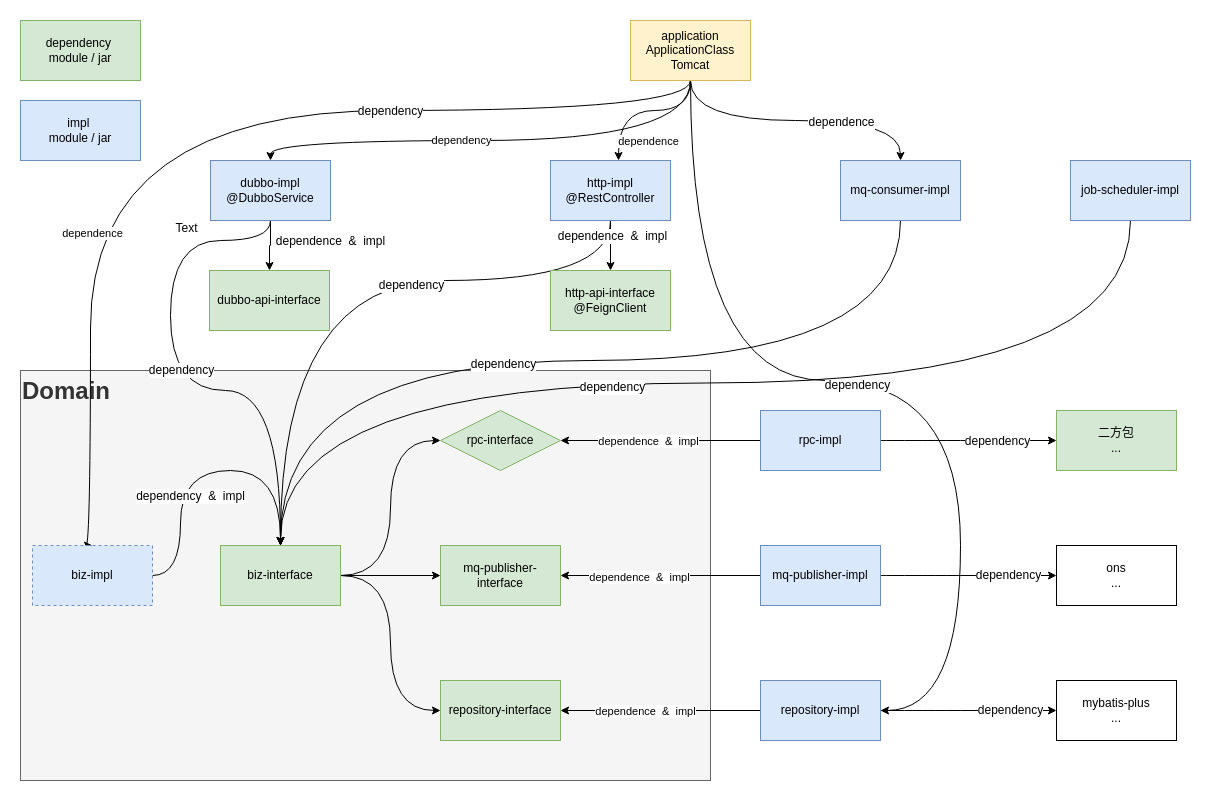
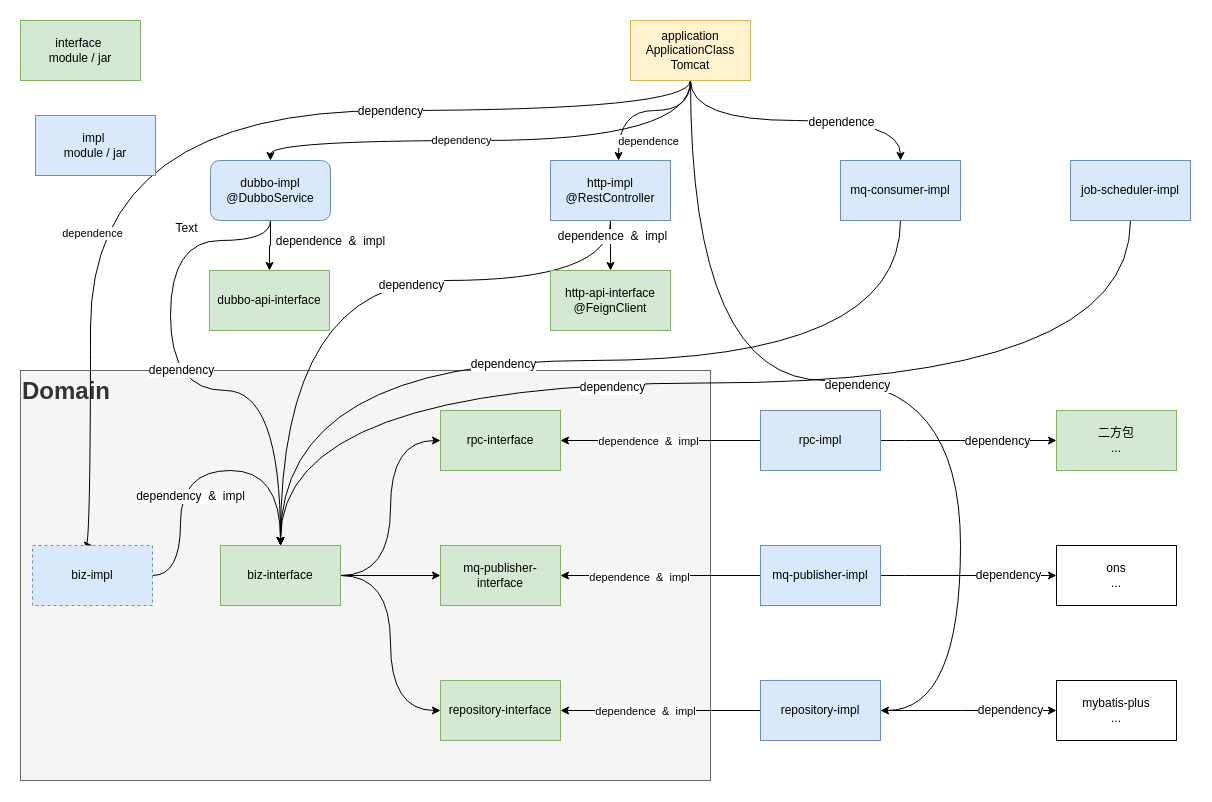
node "dependency module / jar": label "dependency module / jar" -> "interface module / jar"
node "impl module / jar": moved (81, 131) -> (96, 146)
node "dubbo-impl @DubboService": shape rectangle -> rounded rectangle
node "rpc-interface": shape diamond -> rectangle
